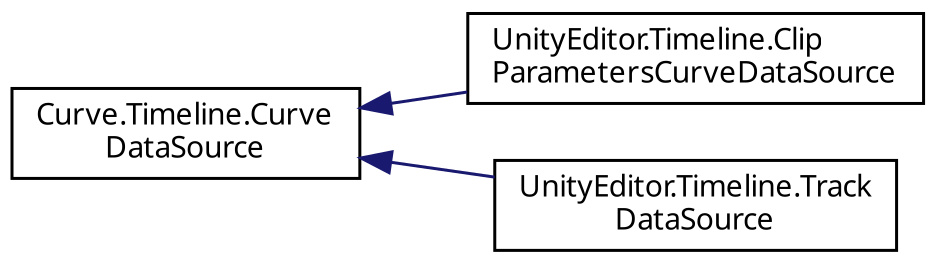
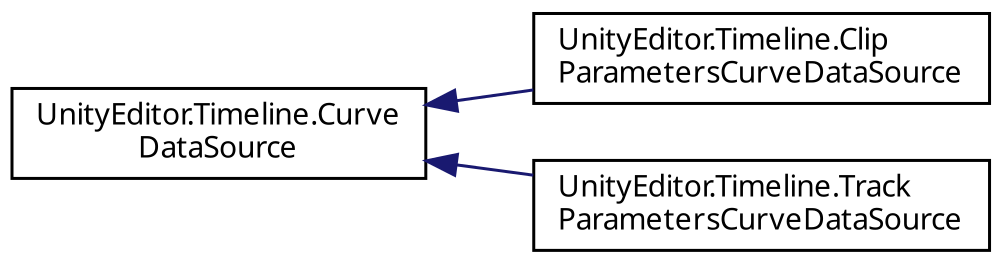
node "Curve.Timeline.Curve DataSource": label "Curve.Timeline.Curve DataSource" -> "UnityEditor.Timeline.Curve DataSource"
node "UnityEditor.Timeline.Track DataSource": label "UnityEditor.Timeline.Track DataSource" -> "UnityEditor.Timeline.Track ParametersCurveDataSource"
